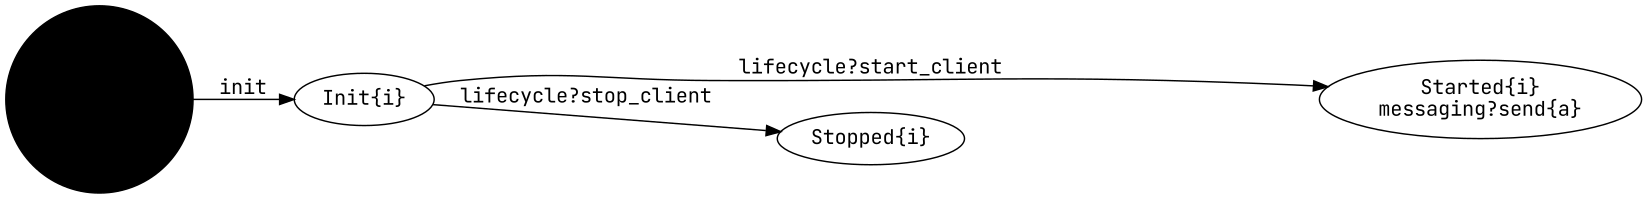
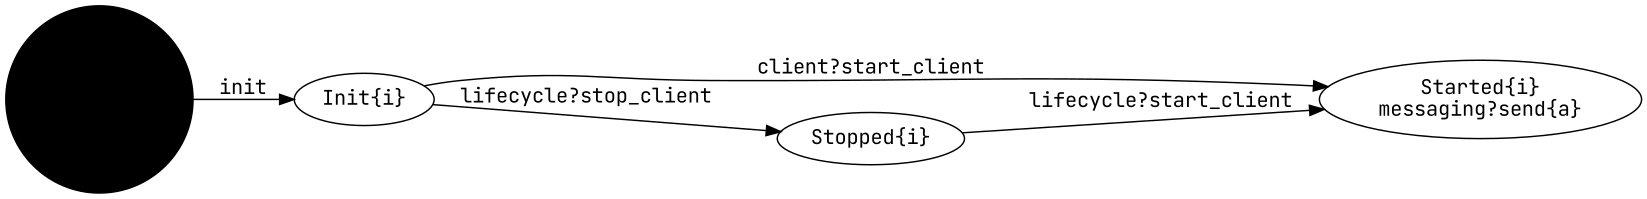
edge "Init{i}" -> "Started{i} messaging?send{a}": label "lifecycle?start_client" -> "client?start_client"
edge "Stopped{i}" -> "Started{i} messaging?send{a}": added, label "lifecycle?start_client"
